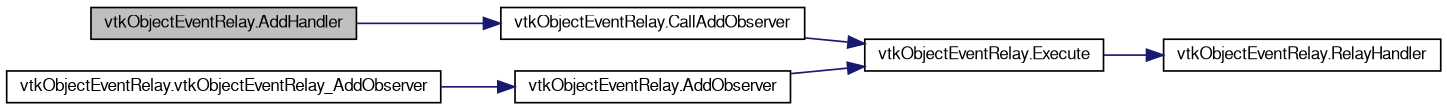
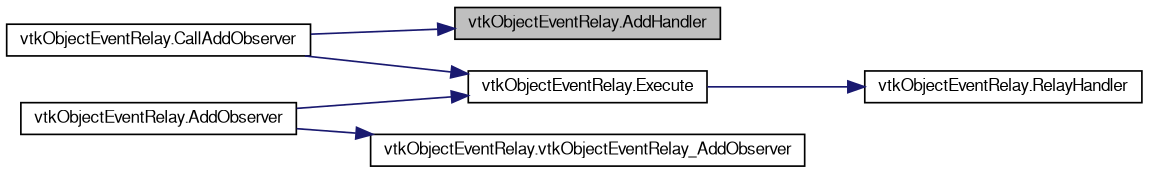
edge "vtkObjectEventRelay.AddHandler" -> "vtkObjectEventRelay.CallAddObserver": reversed
edge "vtkObjectEventRelay.vtkObjectEventRelay_AddObserver" -> "vtkObjectEventRelay.AddObserver": reversed
